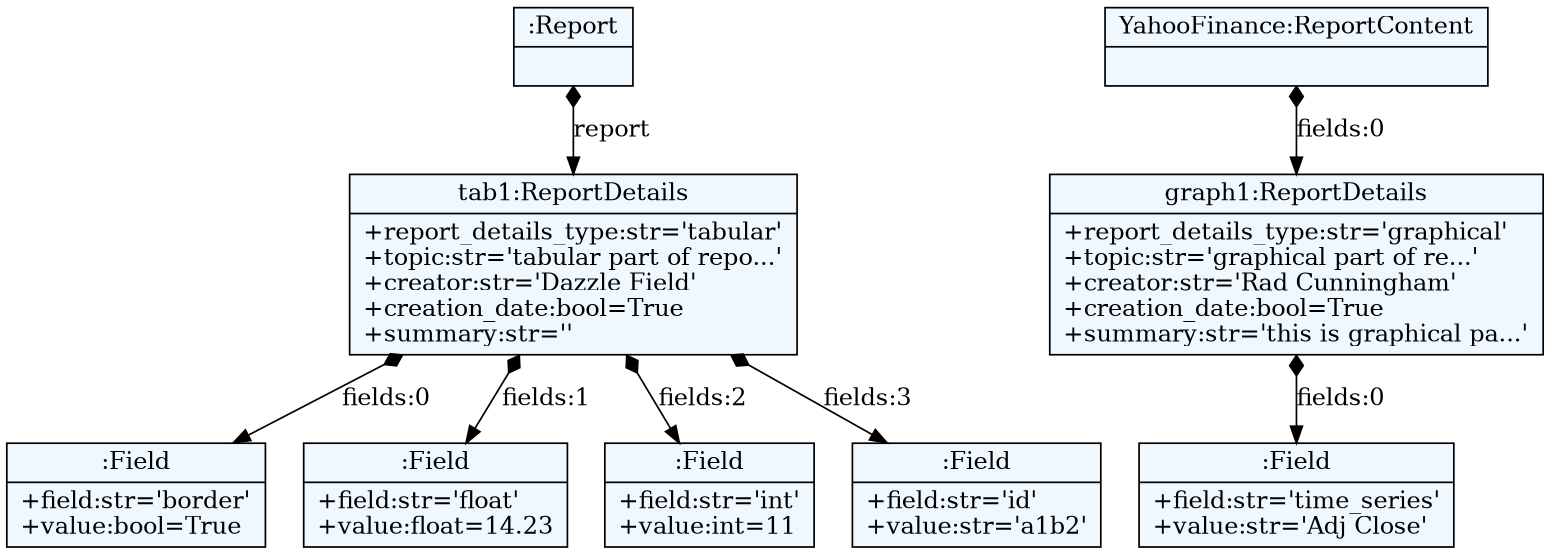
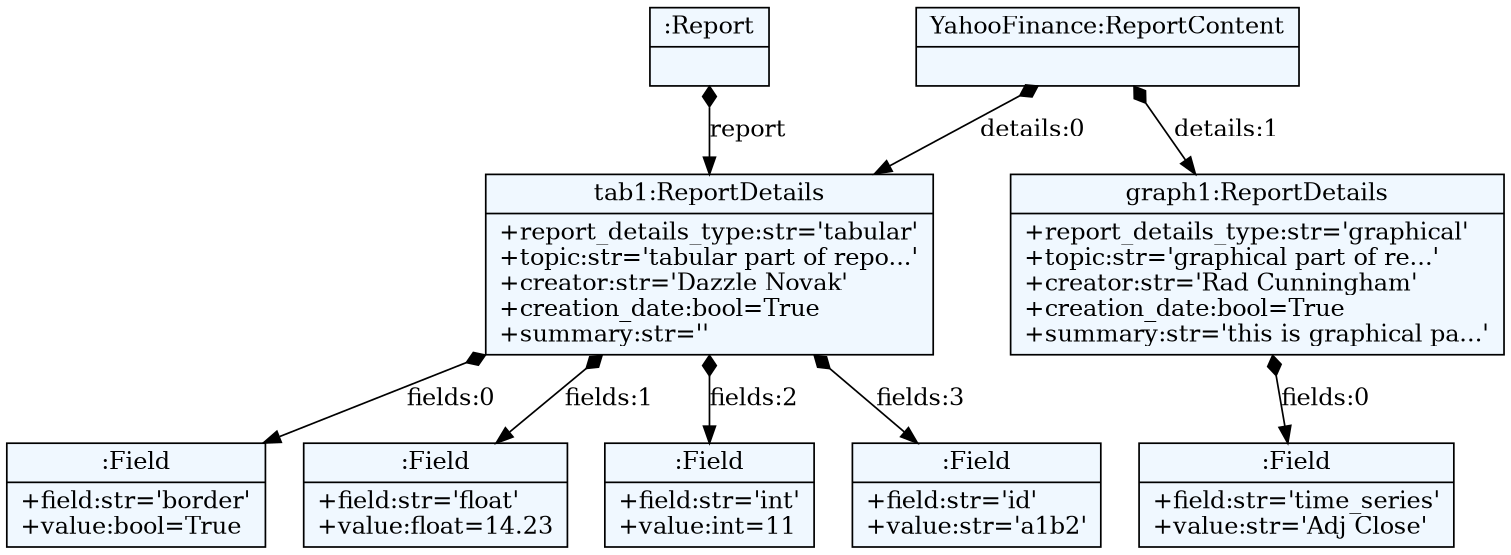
edge "YahooFinance:ReportContent" -- "graph1:ReportDetails": label "fields:0" -> "details:1"
edge "YahooFinance:ReportContent" -- "tab1:ReportDetails": added, label "details:0"
node "tab1:ReportDetails": text "+creator:str='Dazzle Field'" -> "+creator:str='Dazzle Novak'"
